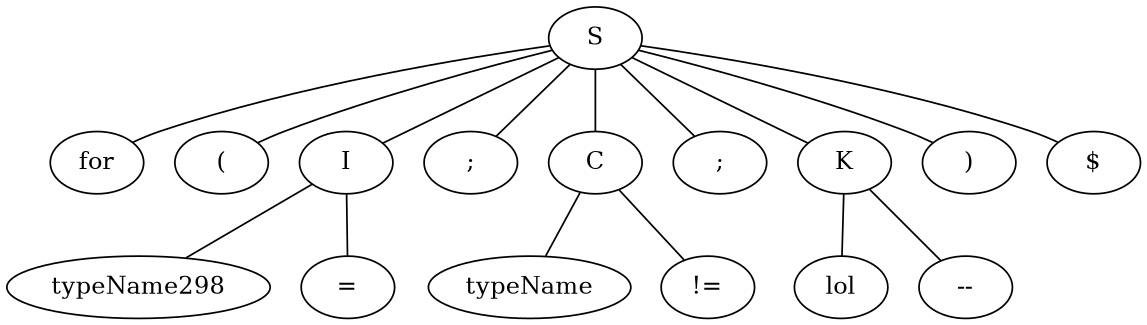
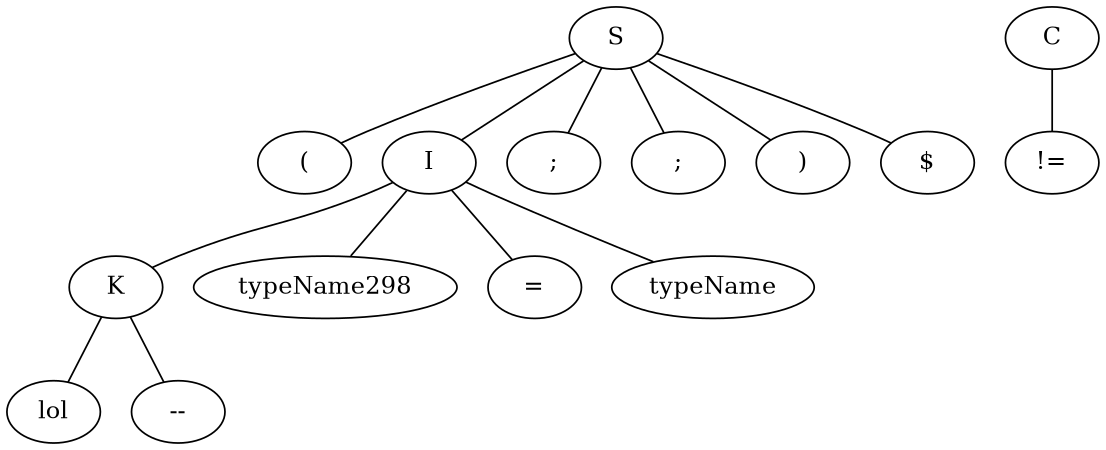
edge "S" -- "K": now "I" -- "K"
edge "S" -- "C": removed
node "for": removed
edge "C" -- "typeName": now "I" -- "typeName"
